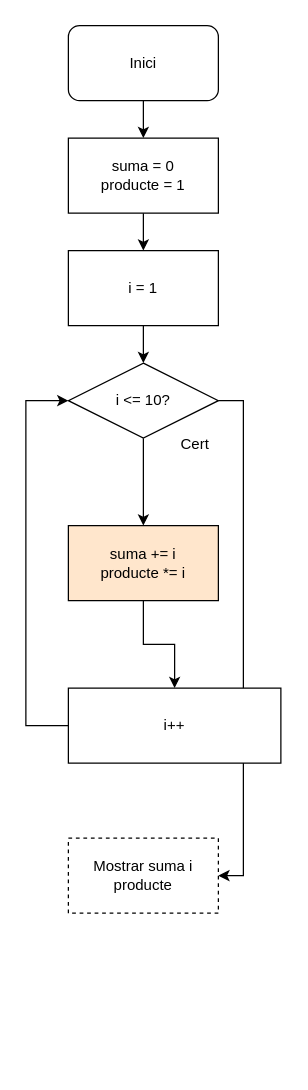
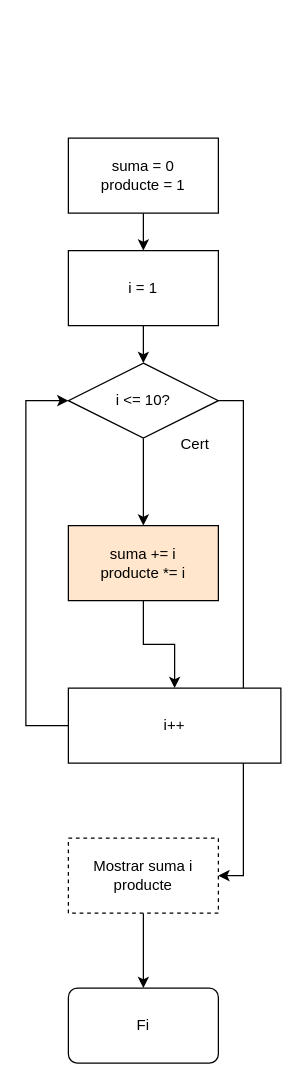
node "Inici": removed
edge "Inici" -> "suma = 0 producte = 1": removed
edge "Mostrar suma i producte" -> "Fi": added
node "Fi": added
